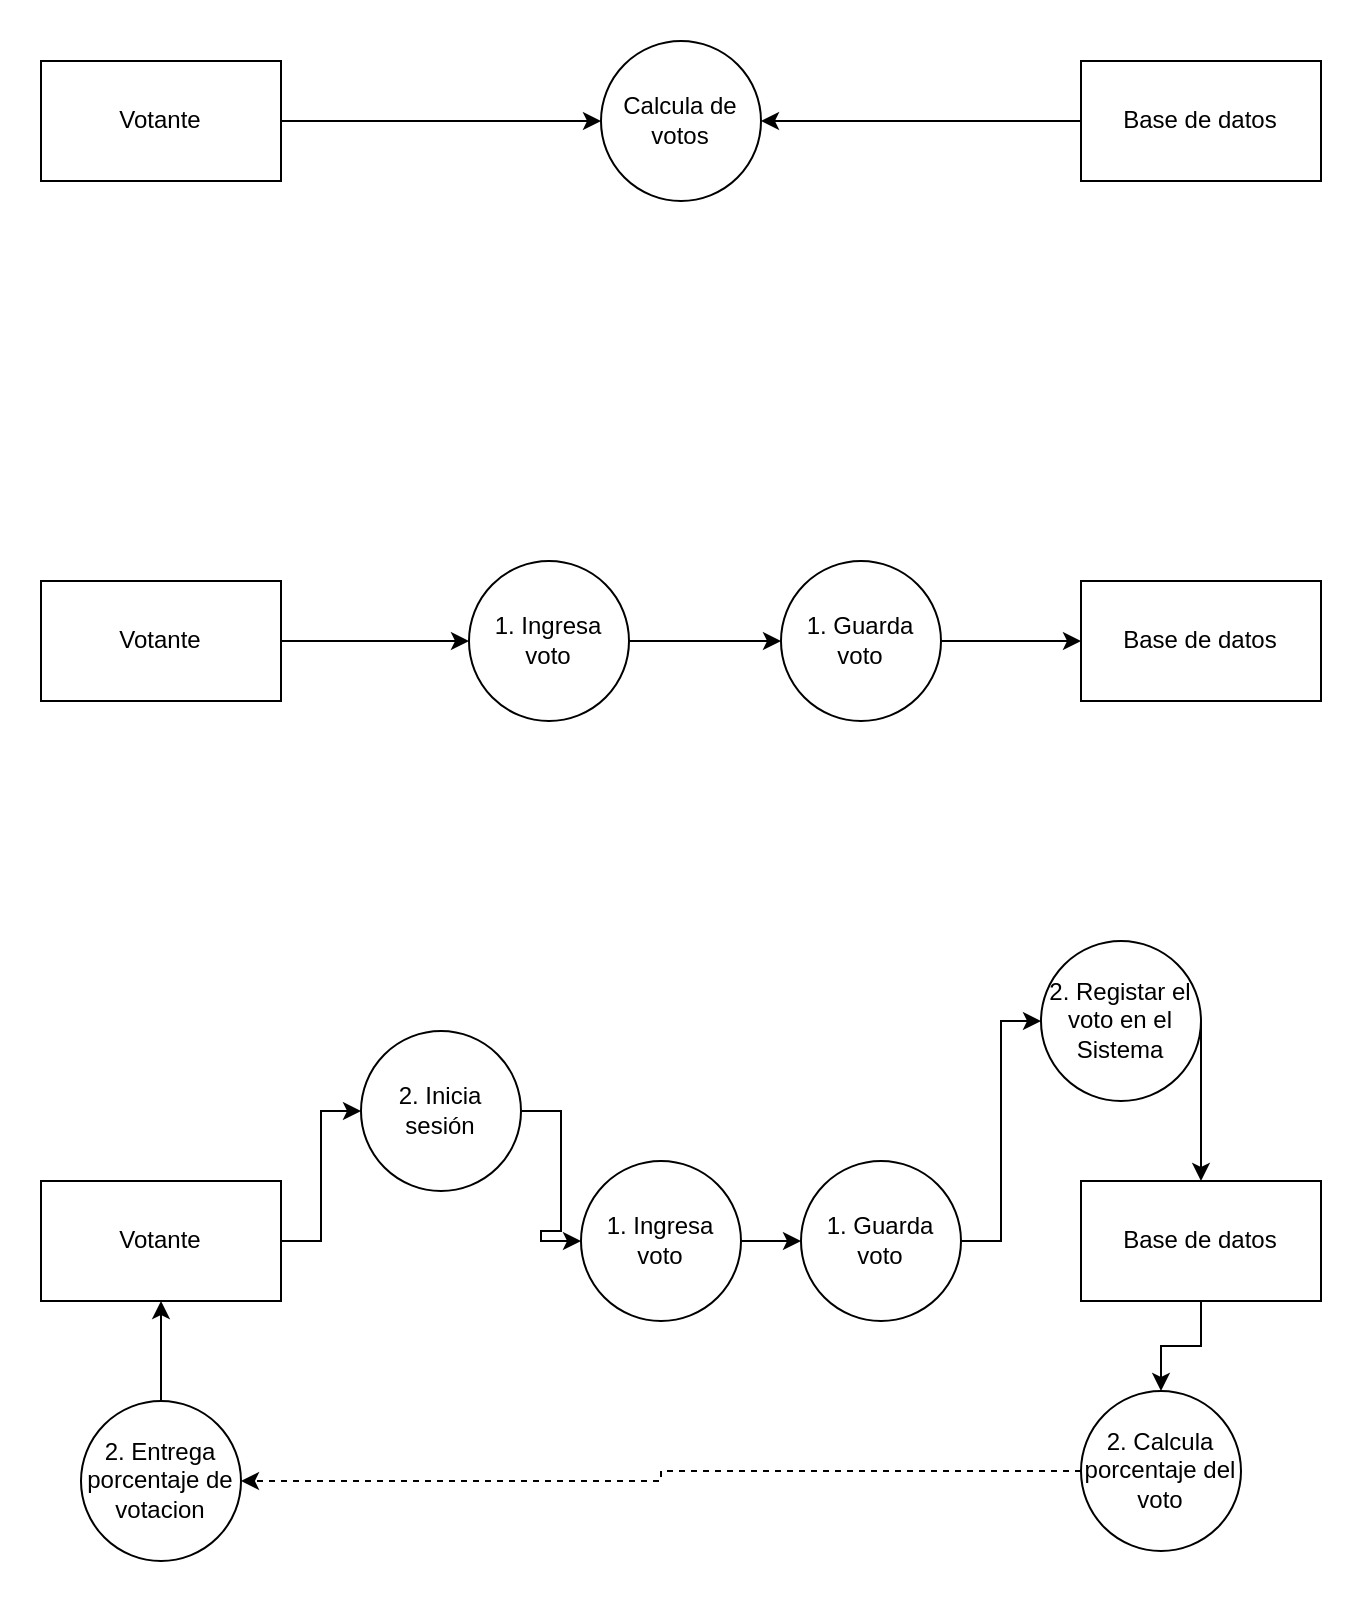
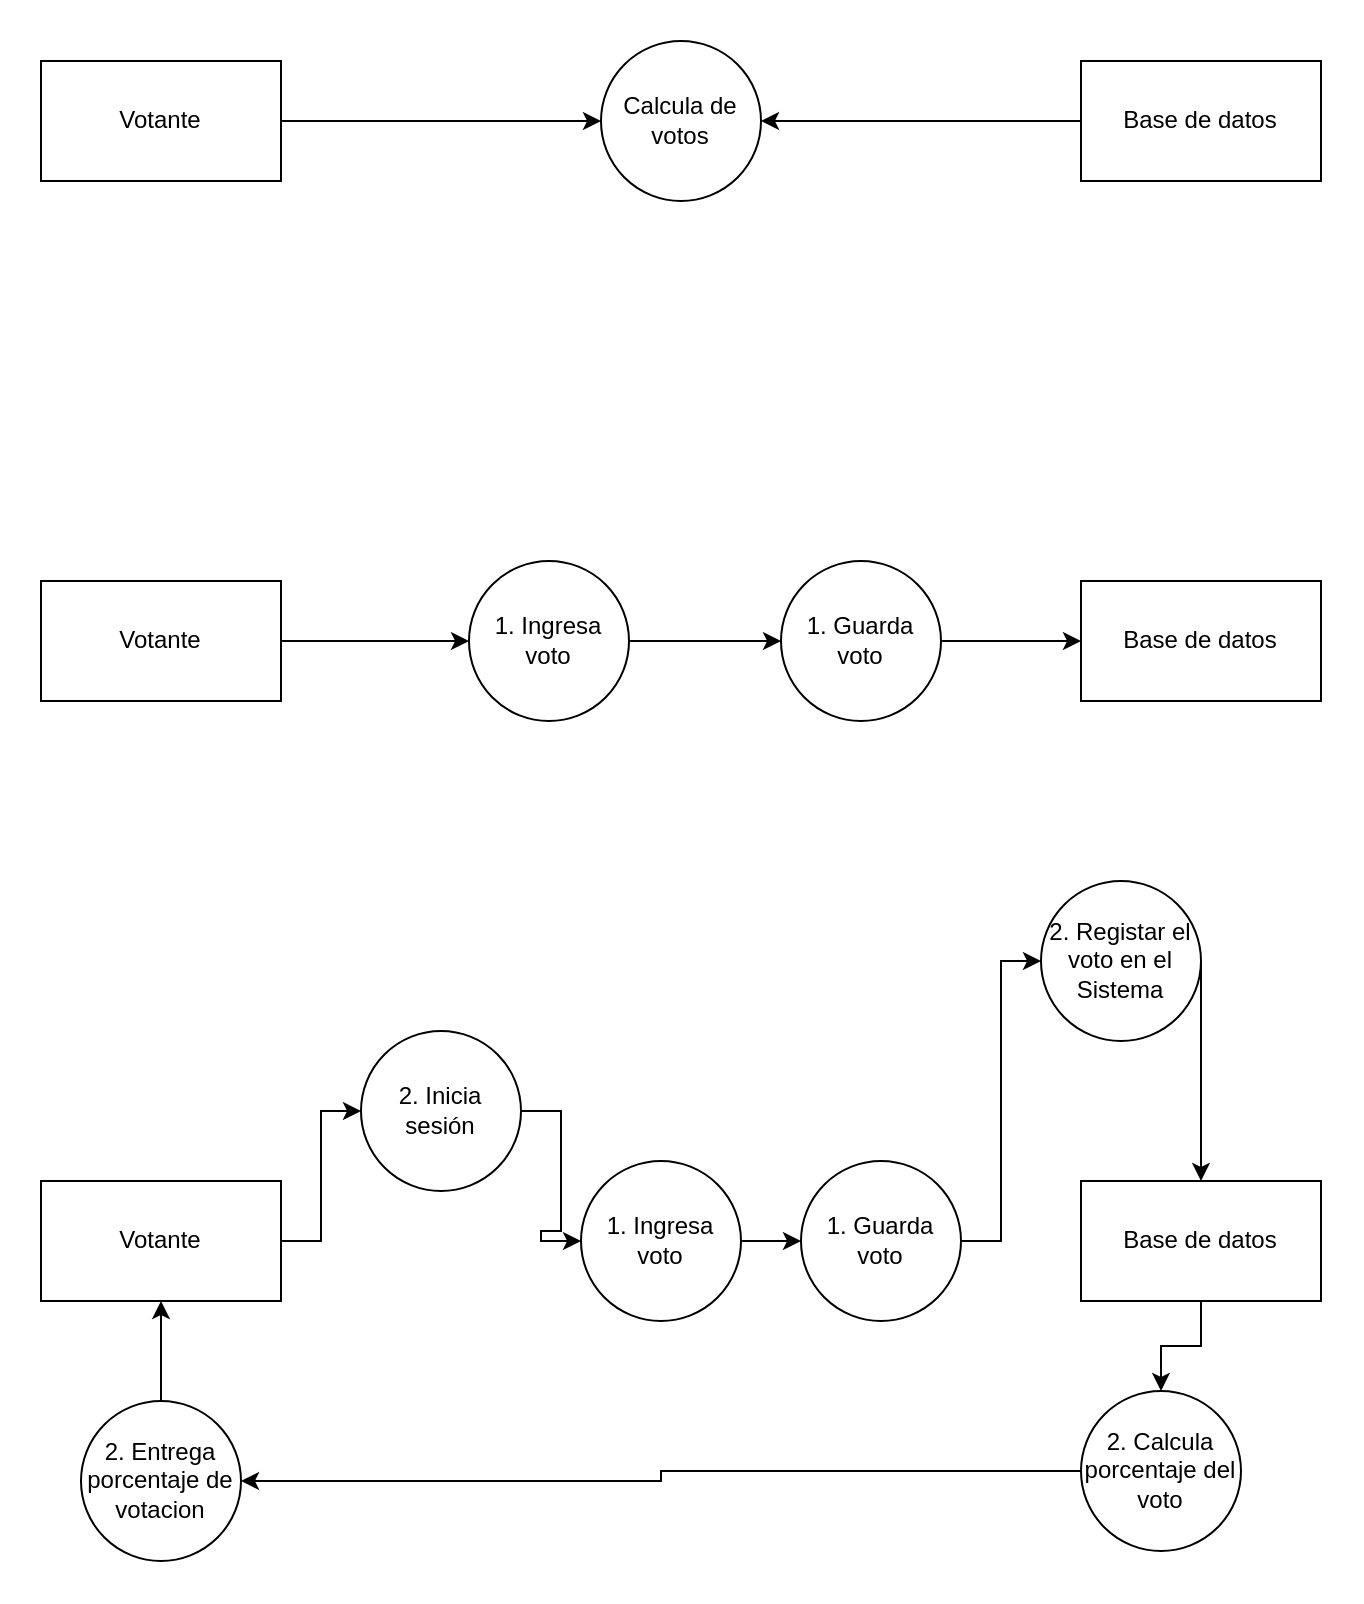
node "2. Registar el voto en el Sistema": moved (1121, 1021) -> (1121, 961)
edge "2. Calcula porcentaje del voto" -> "2. Entrega porcentaje de votacion": style dashed -> solid
